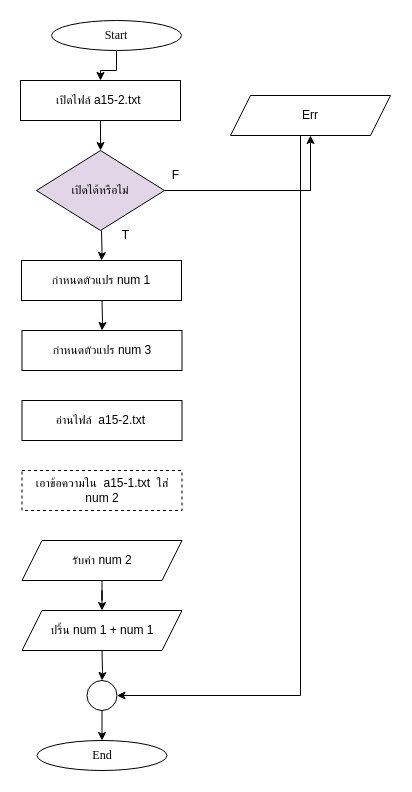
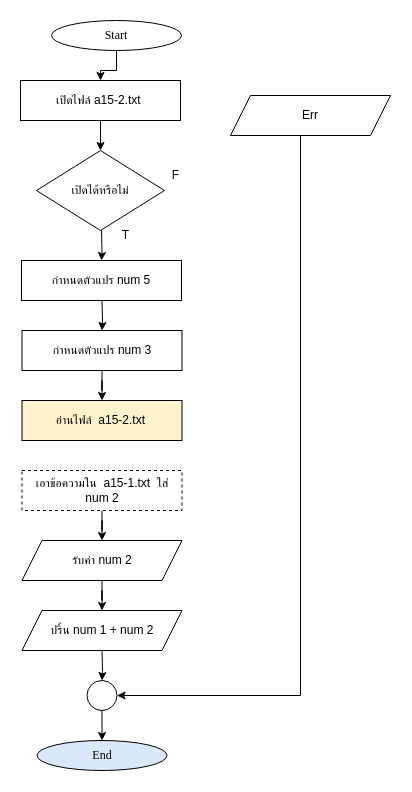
node "เปิดได้หรือไม่": fillcolor #e1d5e7 -> #ffffff
edge "เปิดได้หรือไม่" -> "Err": removed
node "กำหนดตัวแปร num 1": label "กำหนดตัวแปร num 1" -> "กำหนดตัวแปร num 5"
edge "กำหนดตัวแปร num 3" -> "อ่านไฟล์ a15-2.txt": added
node "อ่านไฟล์ a15-2.txt": fillcolor #ffffff -> #fff2cc
edge "เอาข้อความใน a15-1.txt ใส่ num 2" -> "รับค่า num 2": added
node "ปริ้น num 1 + num 1": label "ปริ้น num 1 + num 1" -> "ปริ้น num 1 + num 2"
node "End": fillcolor #ffffff -> #dae8fc
